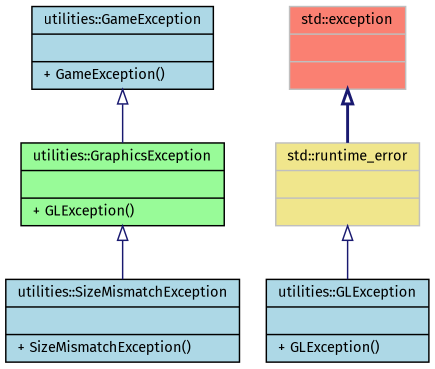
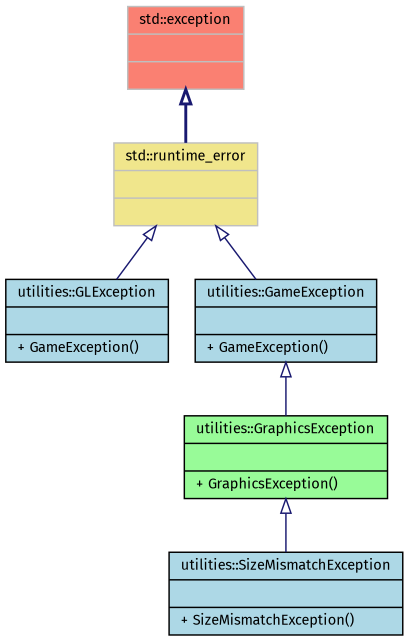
node "utilities::GraphicsException": text "+ GLException()" -> "+ GraphicsException()"
edge "utilities::GameException" -> "std::runtime_error": added
node "utilities::GLException": text "+ GLException()" -> "+ GameException()"
